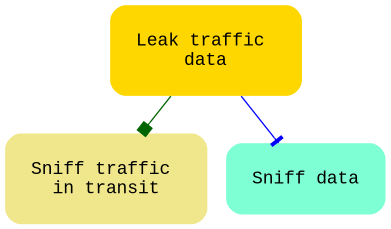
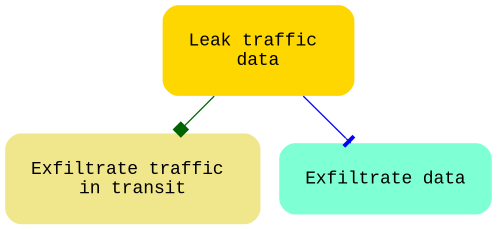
node "Sniff traffic in transit": label "Sniff traffic in transit" -> "Exfiltrate traffic in transit"
node "Sniff data": label "Sniff data" -> "Exfiltrate data"
